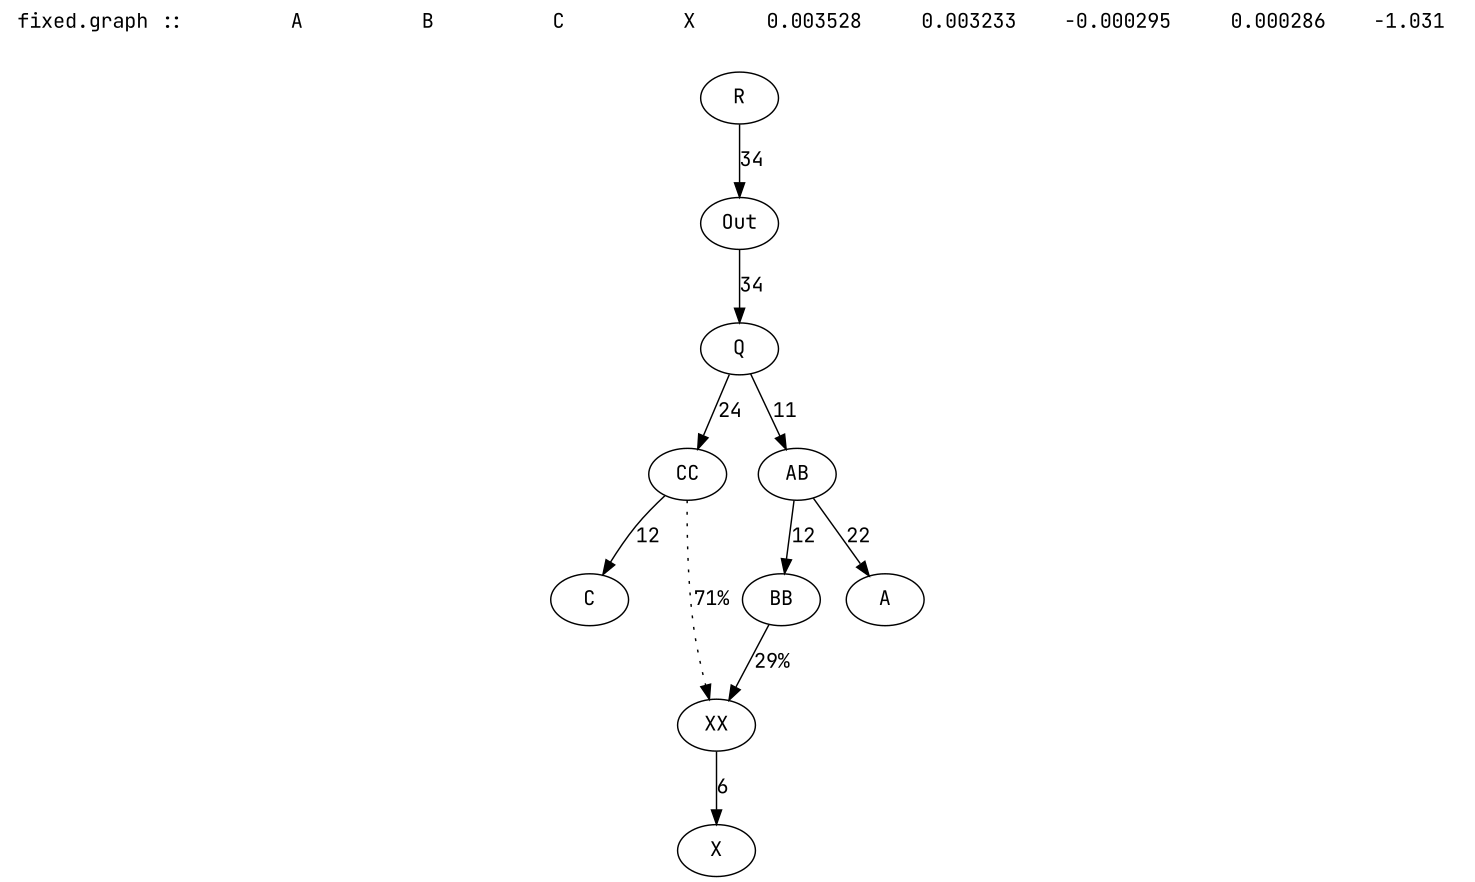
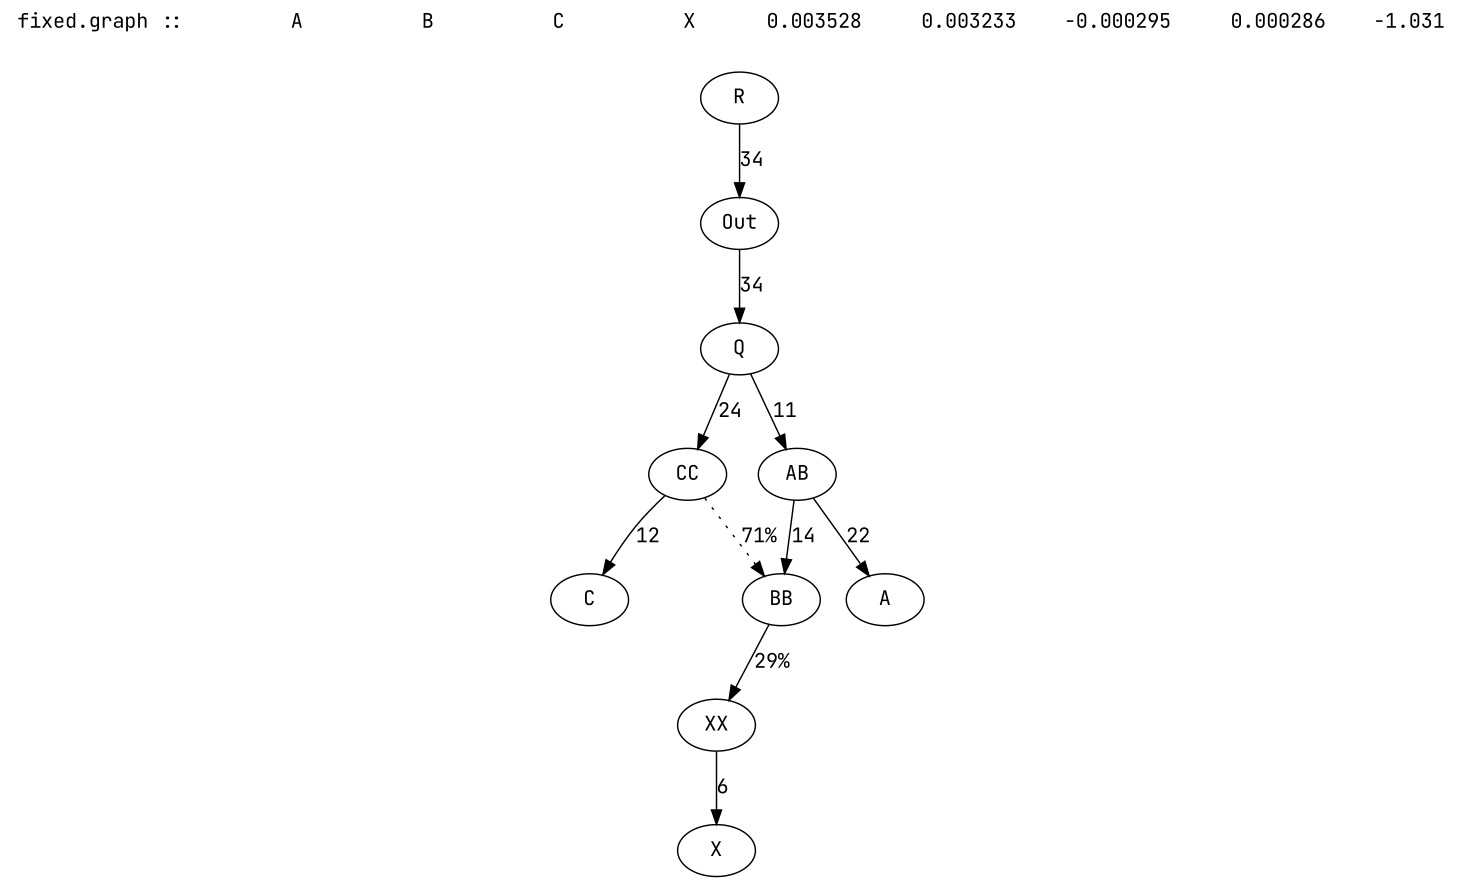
edge "AB" -> "BB": label "12" -> "14"
edge "CC" -> "XX": now "CC" -> "BB"
